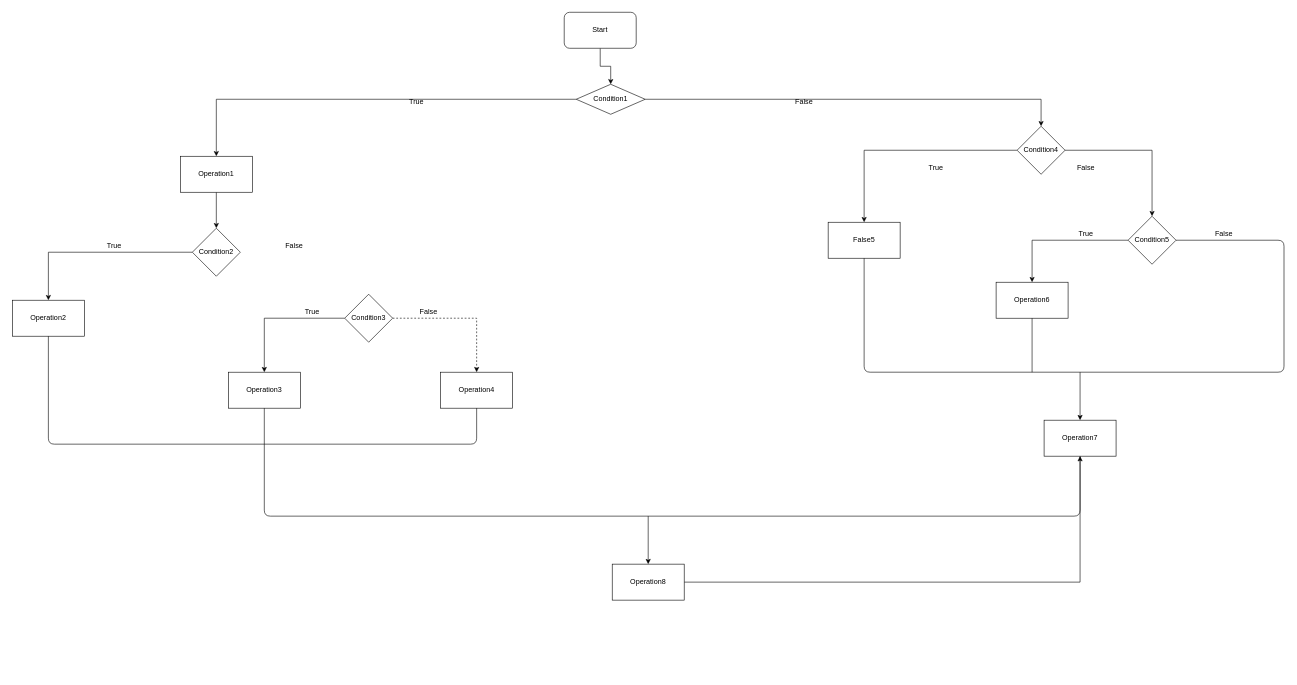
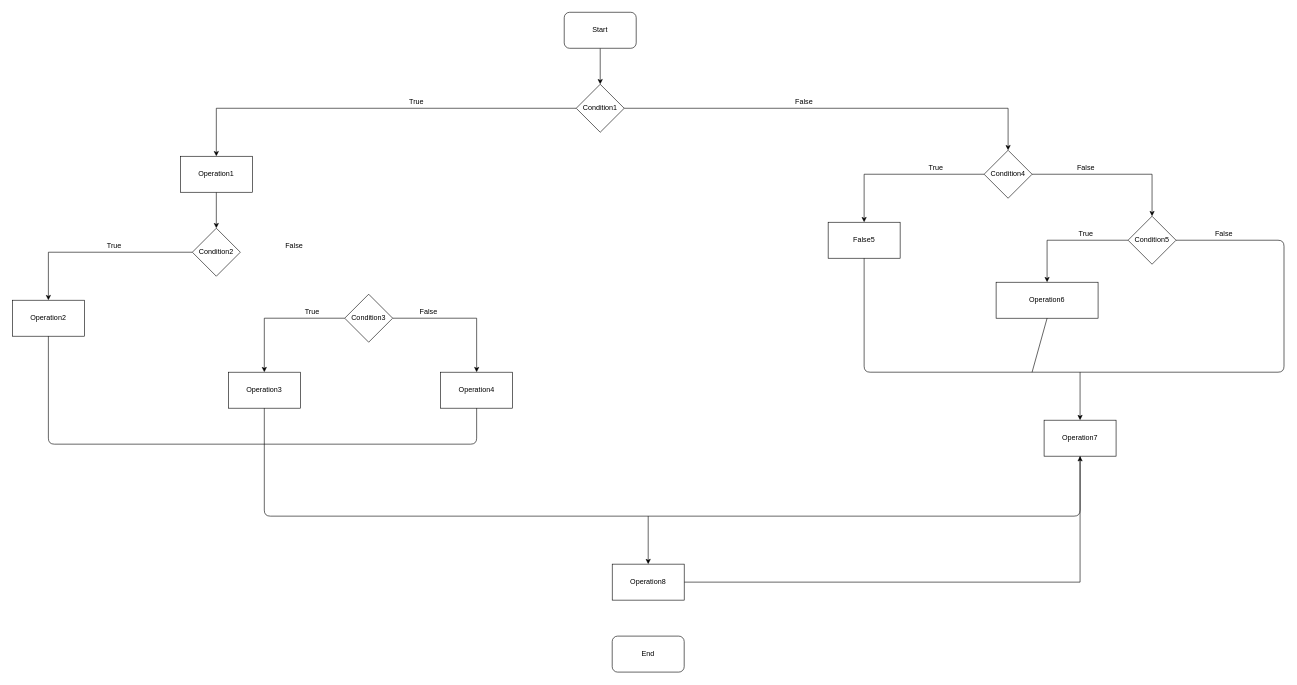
node "Condition1": size 69x30 -> 48x48
node "Condition4": moved (1041, 150) -> (1008, 174)
node "Operation6": size 72x36 -> 102x36
edge "Condition3" -> "Operation4": style dashed -> solid
node "End": added
